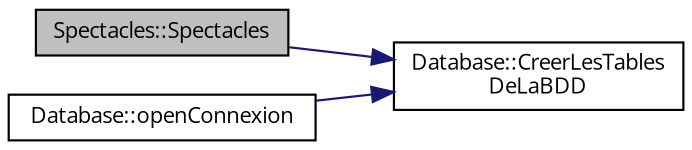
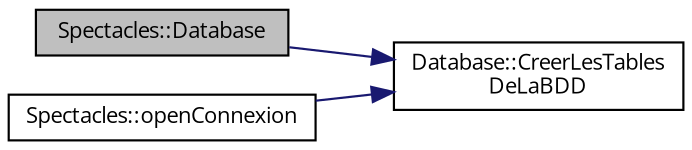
node "Spectacles::Spectacles": label "Spectacles::Spectacles" -> "Spectacles::Database"
node "Database::openConnexion": label "Database::openConnexion" -> "Spectacles::openConnexion"
